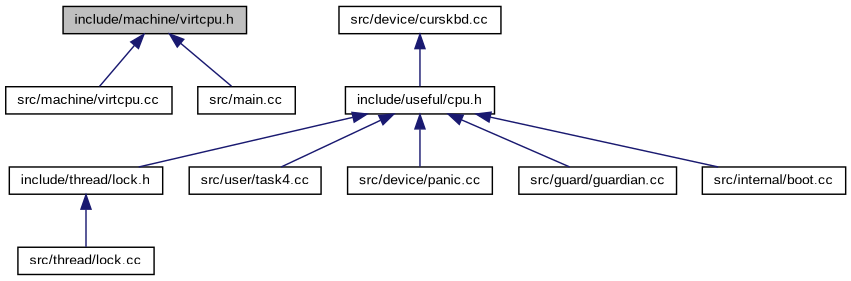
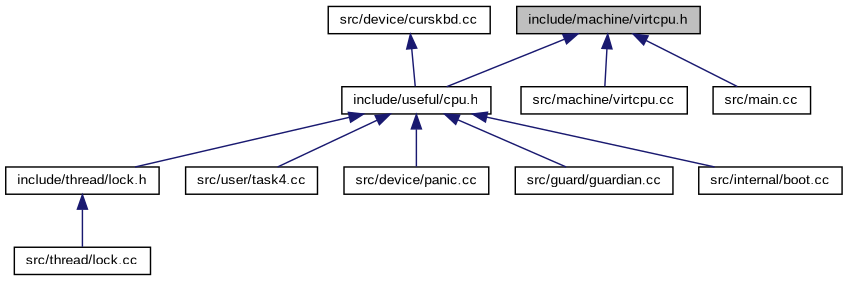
edge "include/useful/cpu.h" -> "include/machine/virtcpu.h": added
